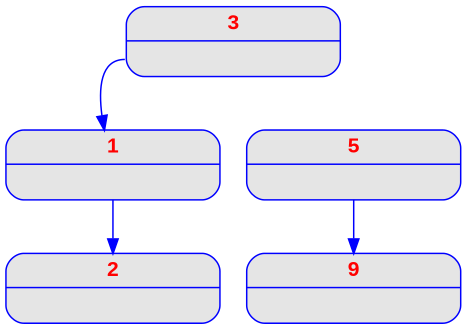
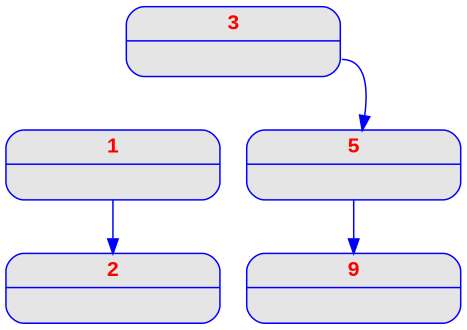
edge "3" -> "1": now "3" -> "5"
